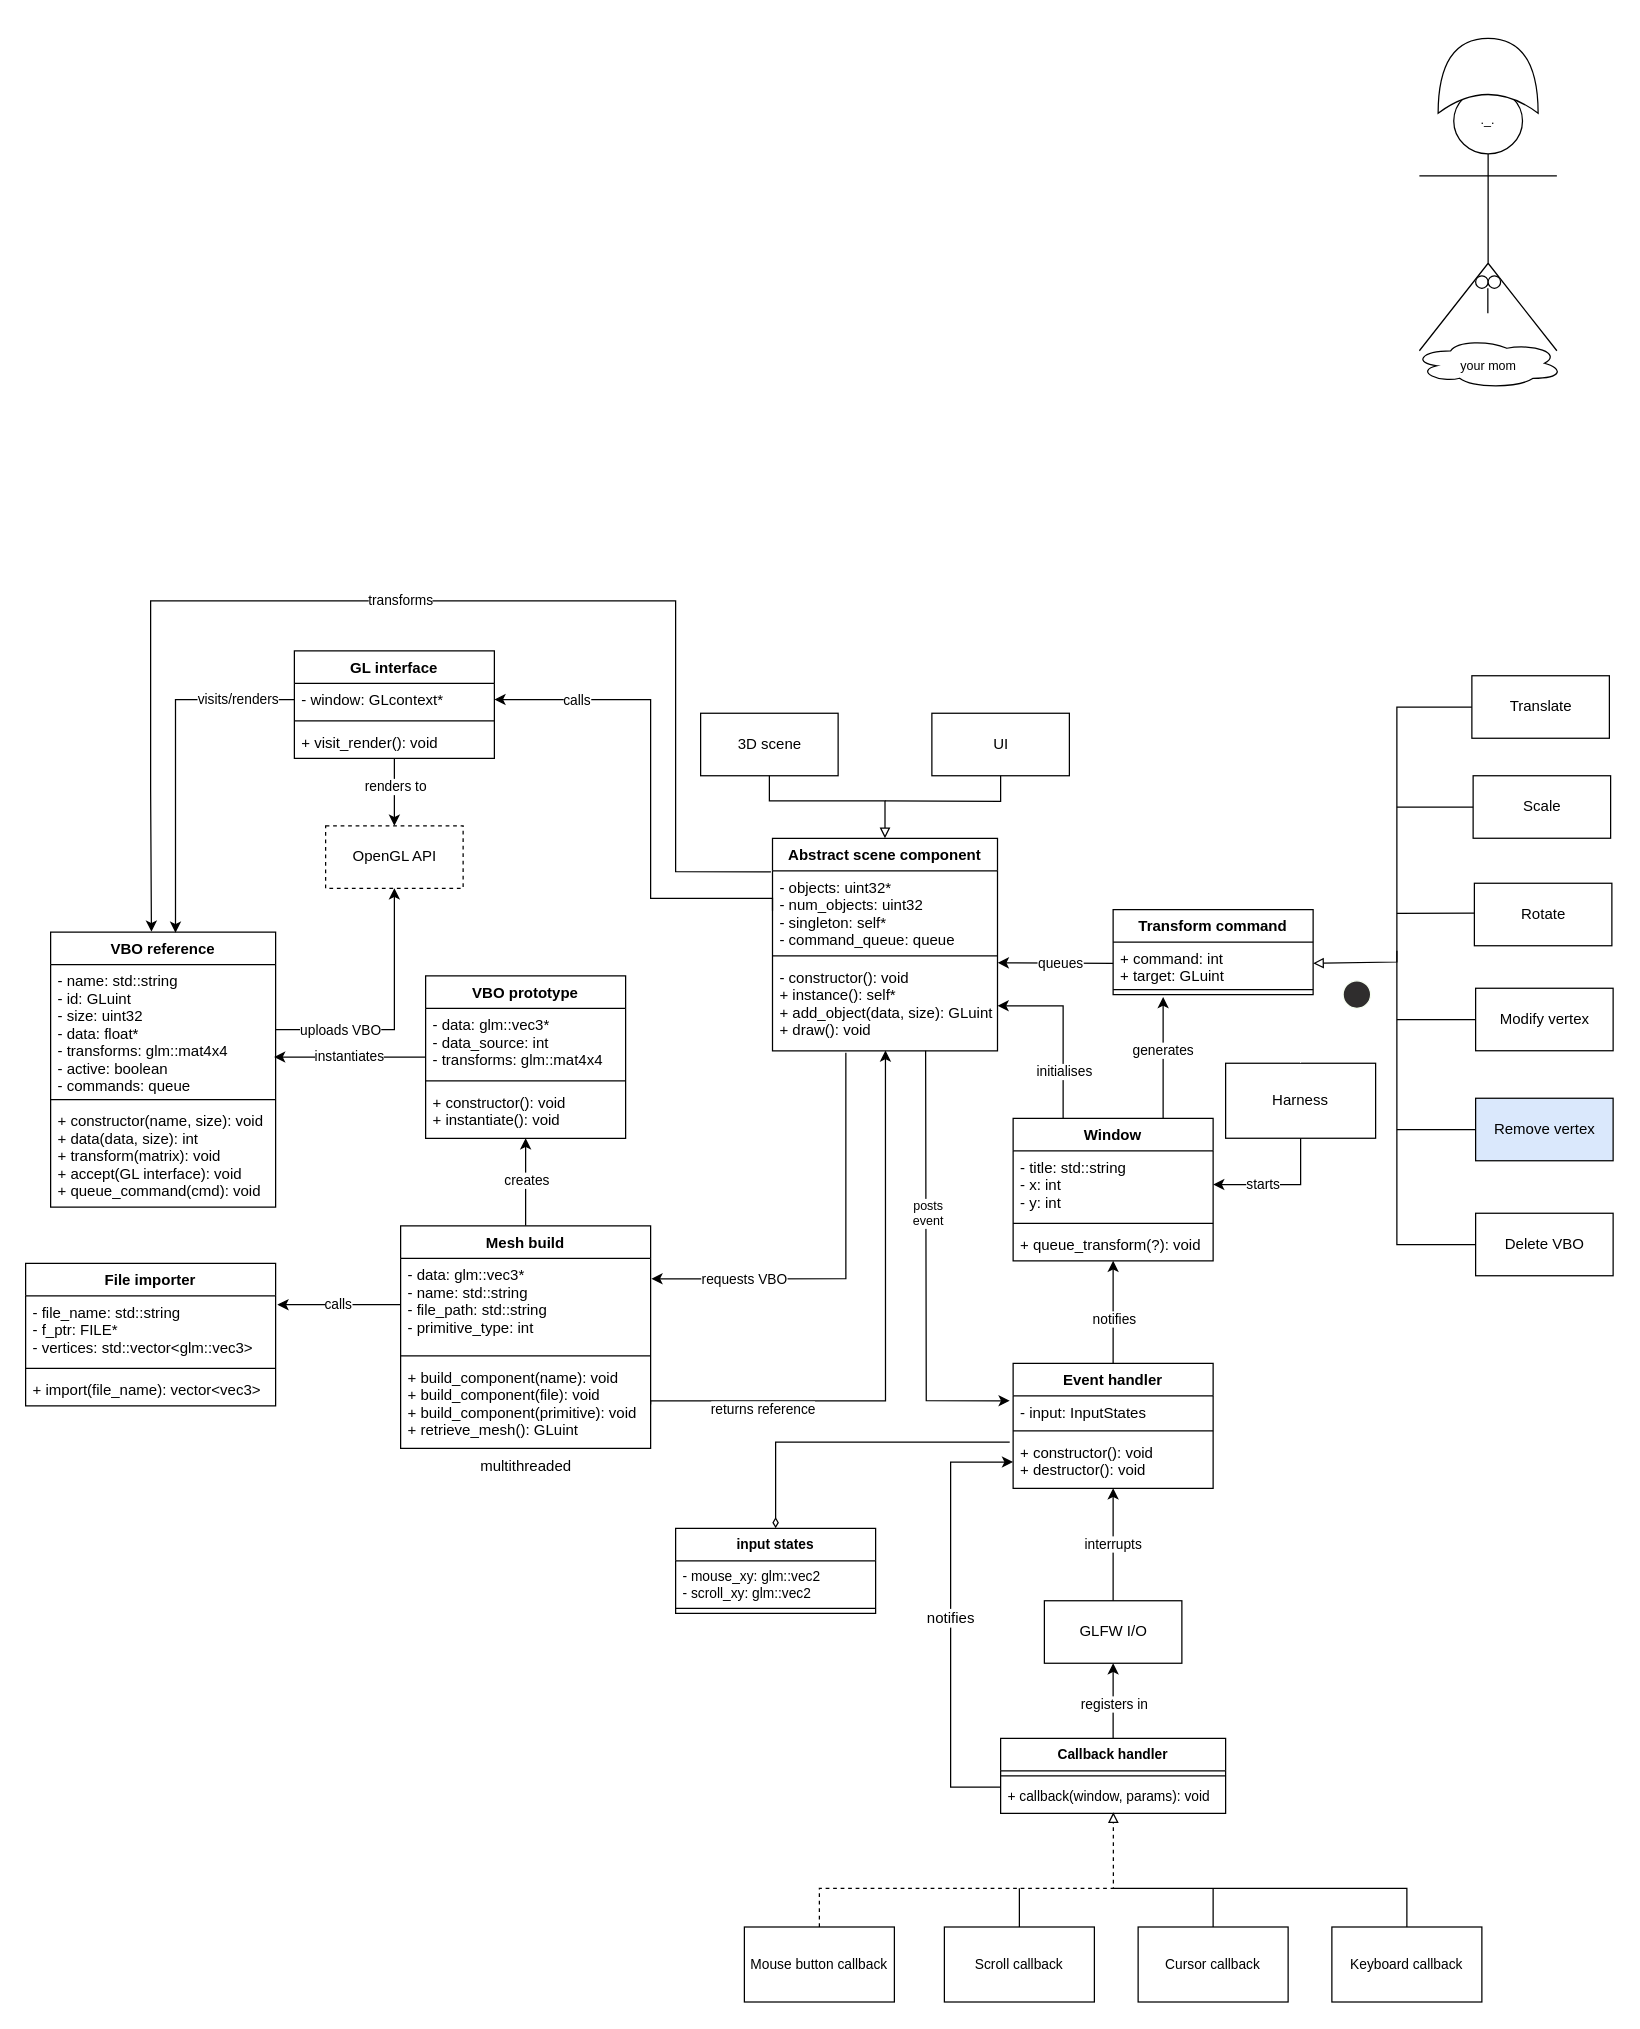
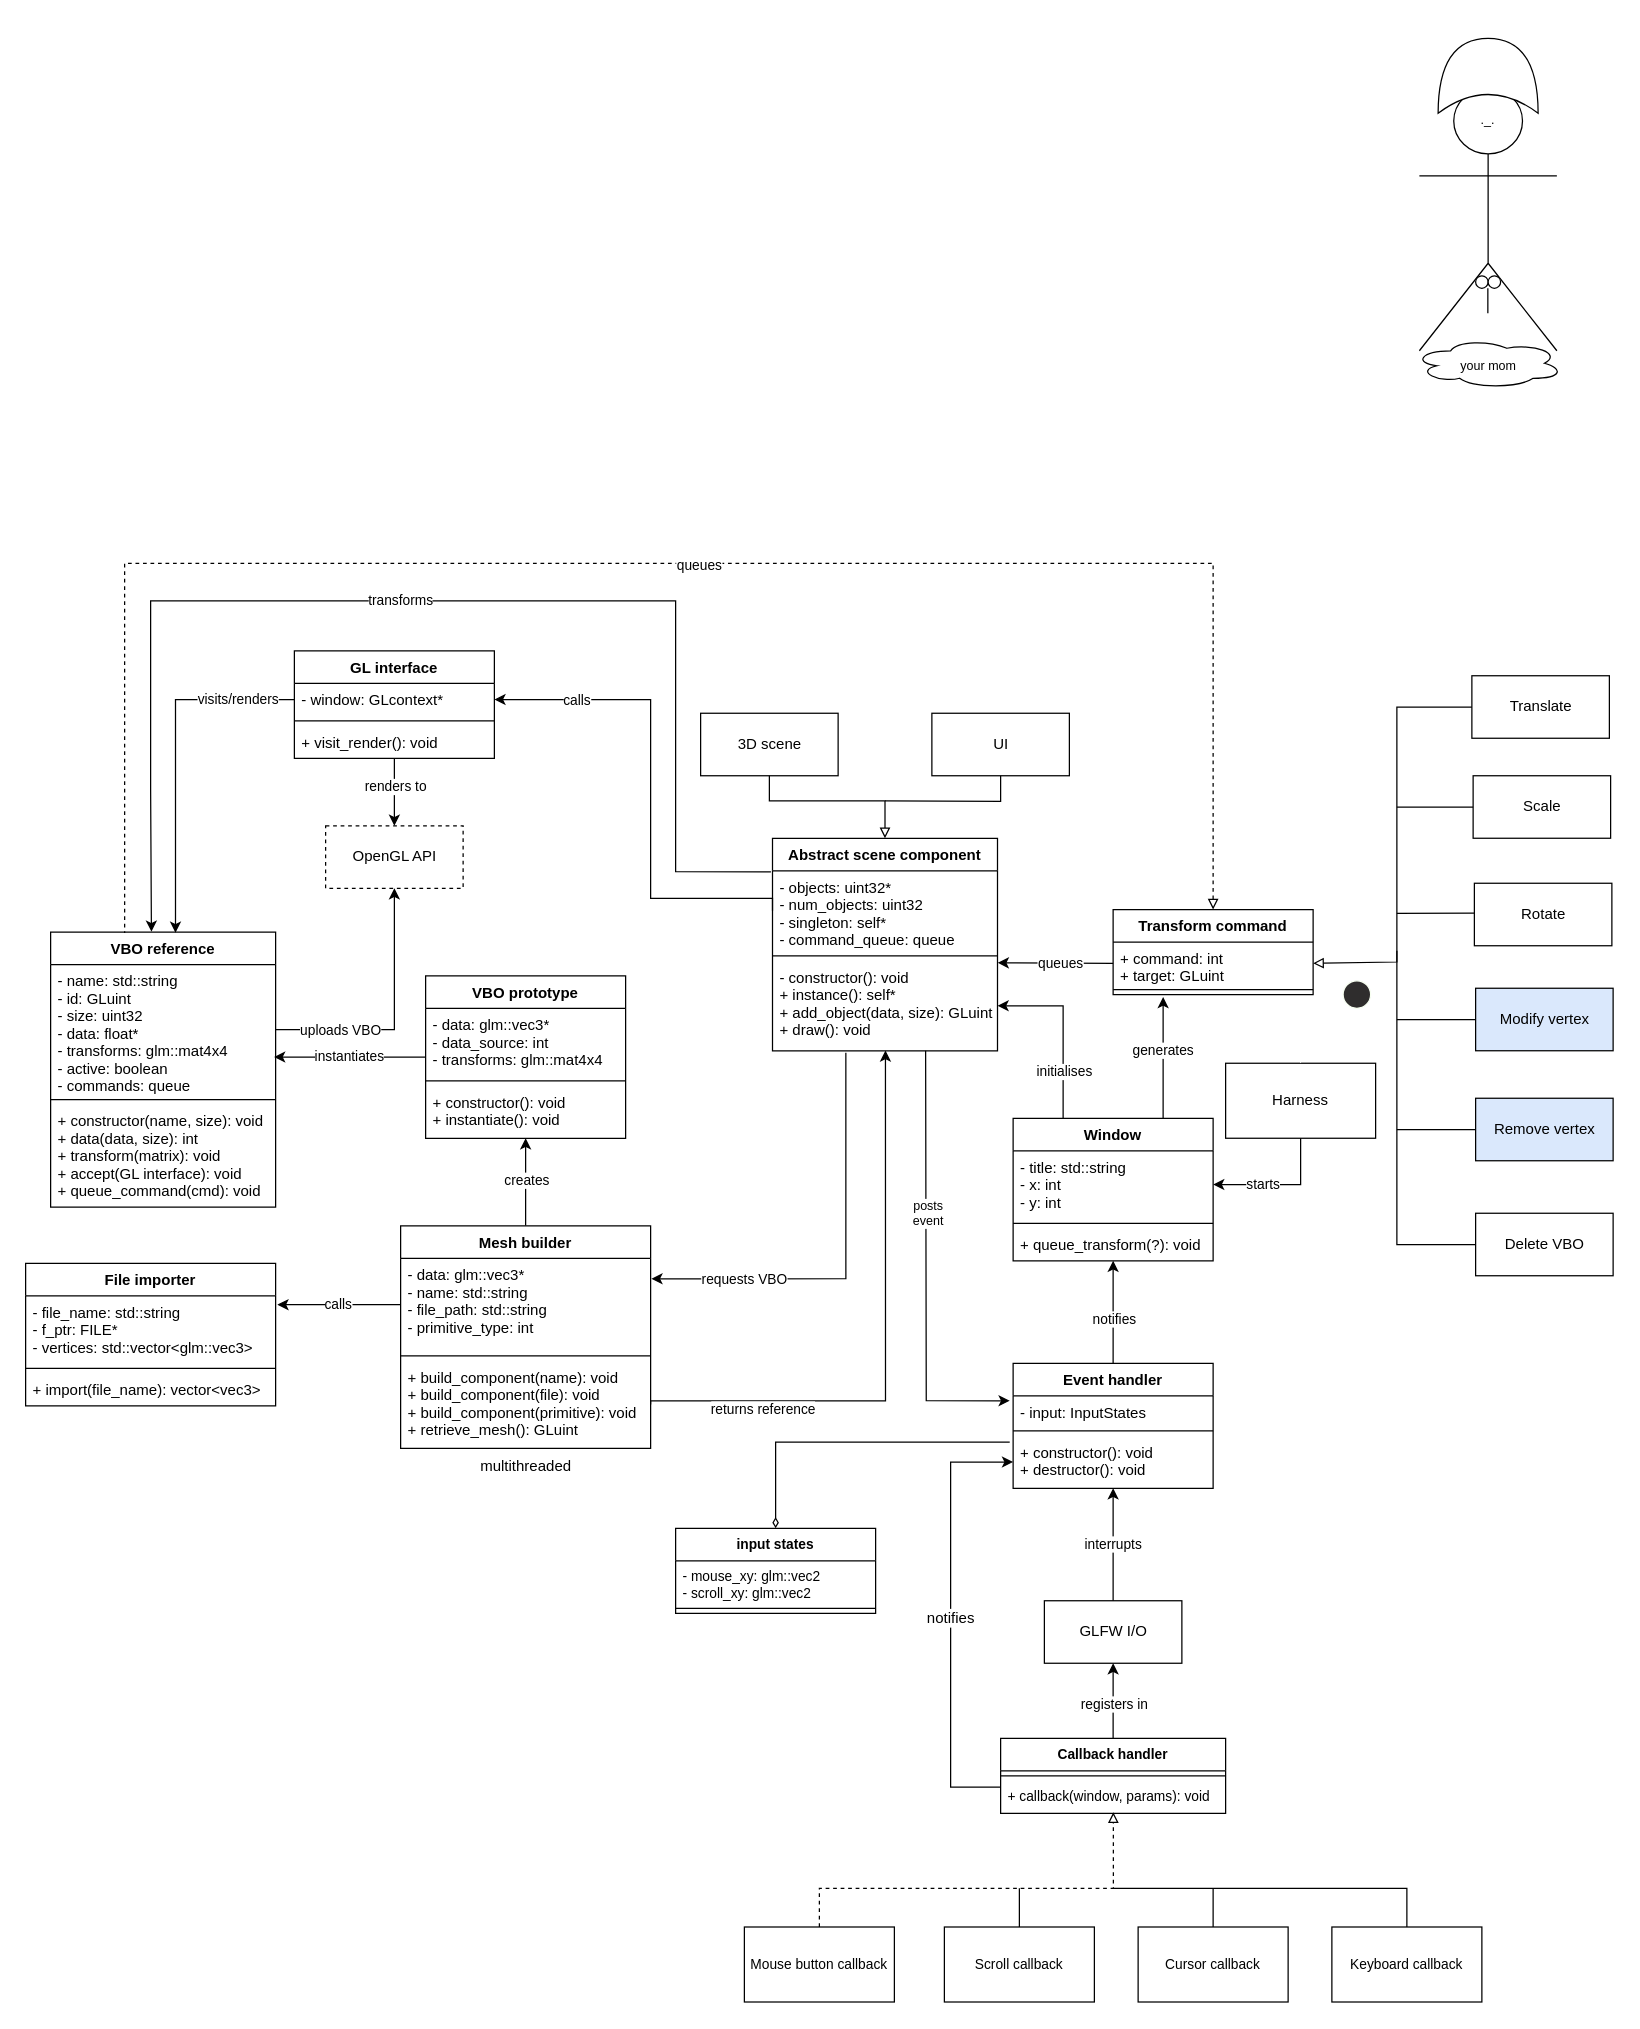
edge "VBO reference" -> "Transform command": added, label "queues"
node "Modify vertex": fillcolor #ffffff -> #dae8fc
node "Mesh build": label "Mesh build" -> "Mesh builder"
